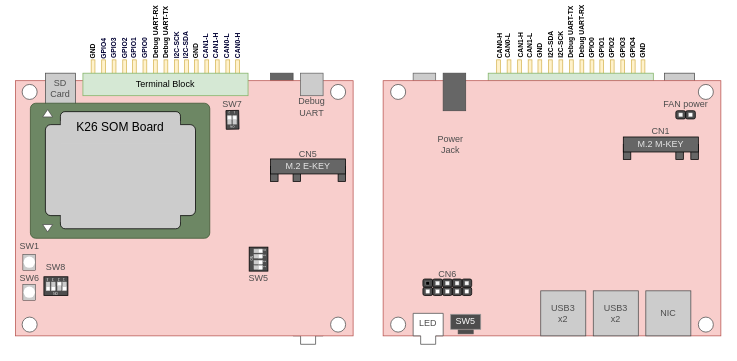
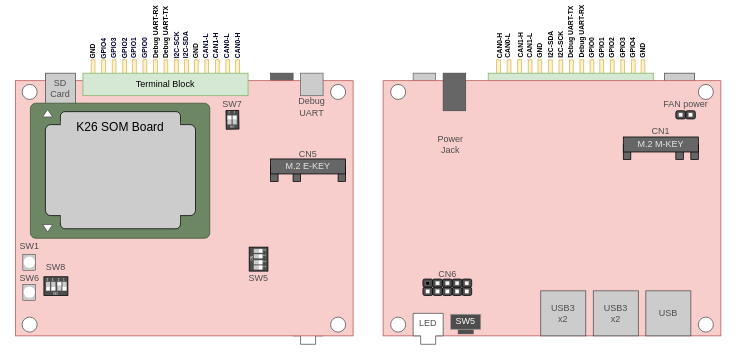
node "NIC": label "NIC" -> "USB"
